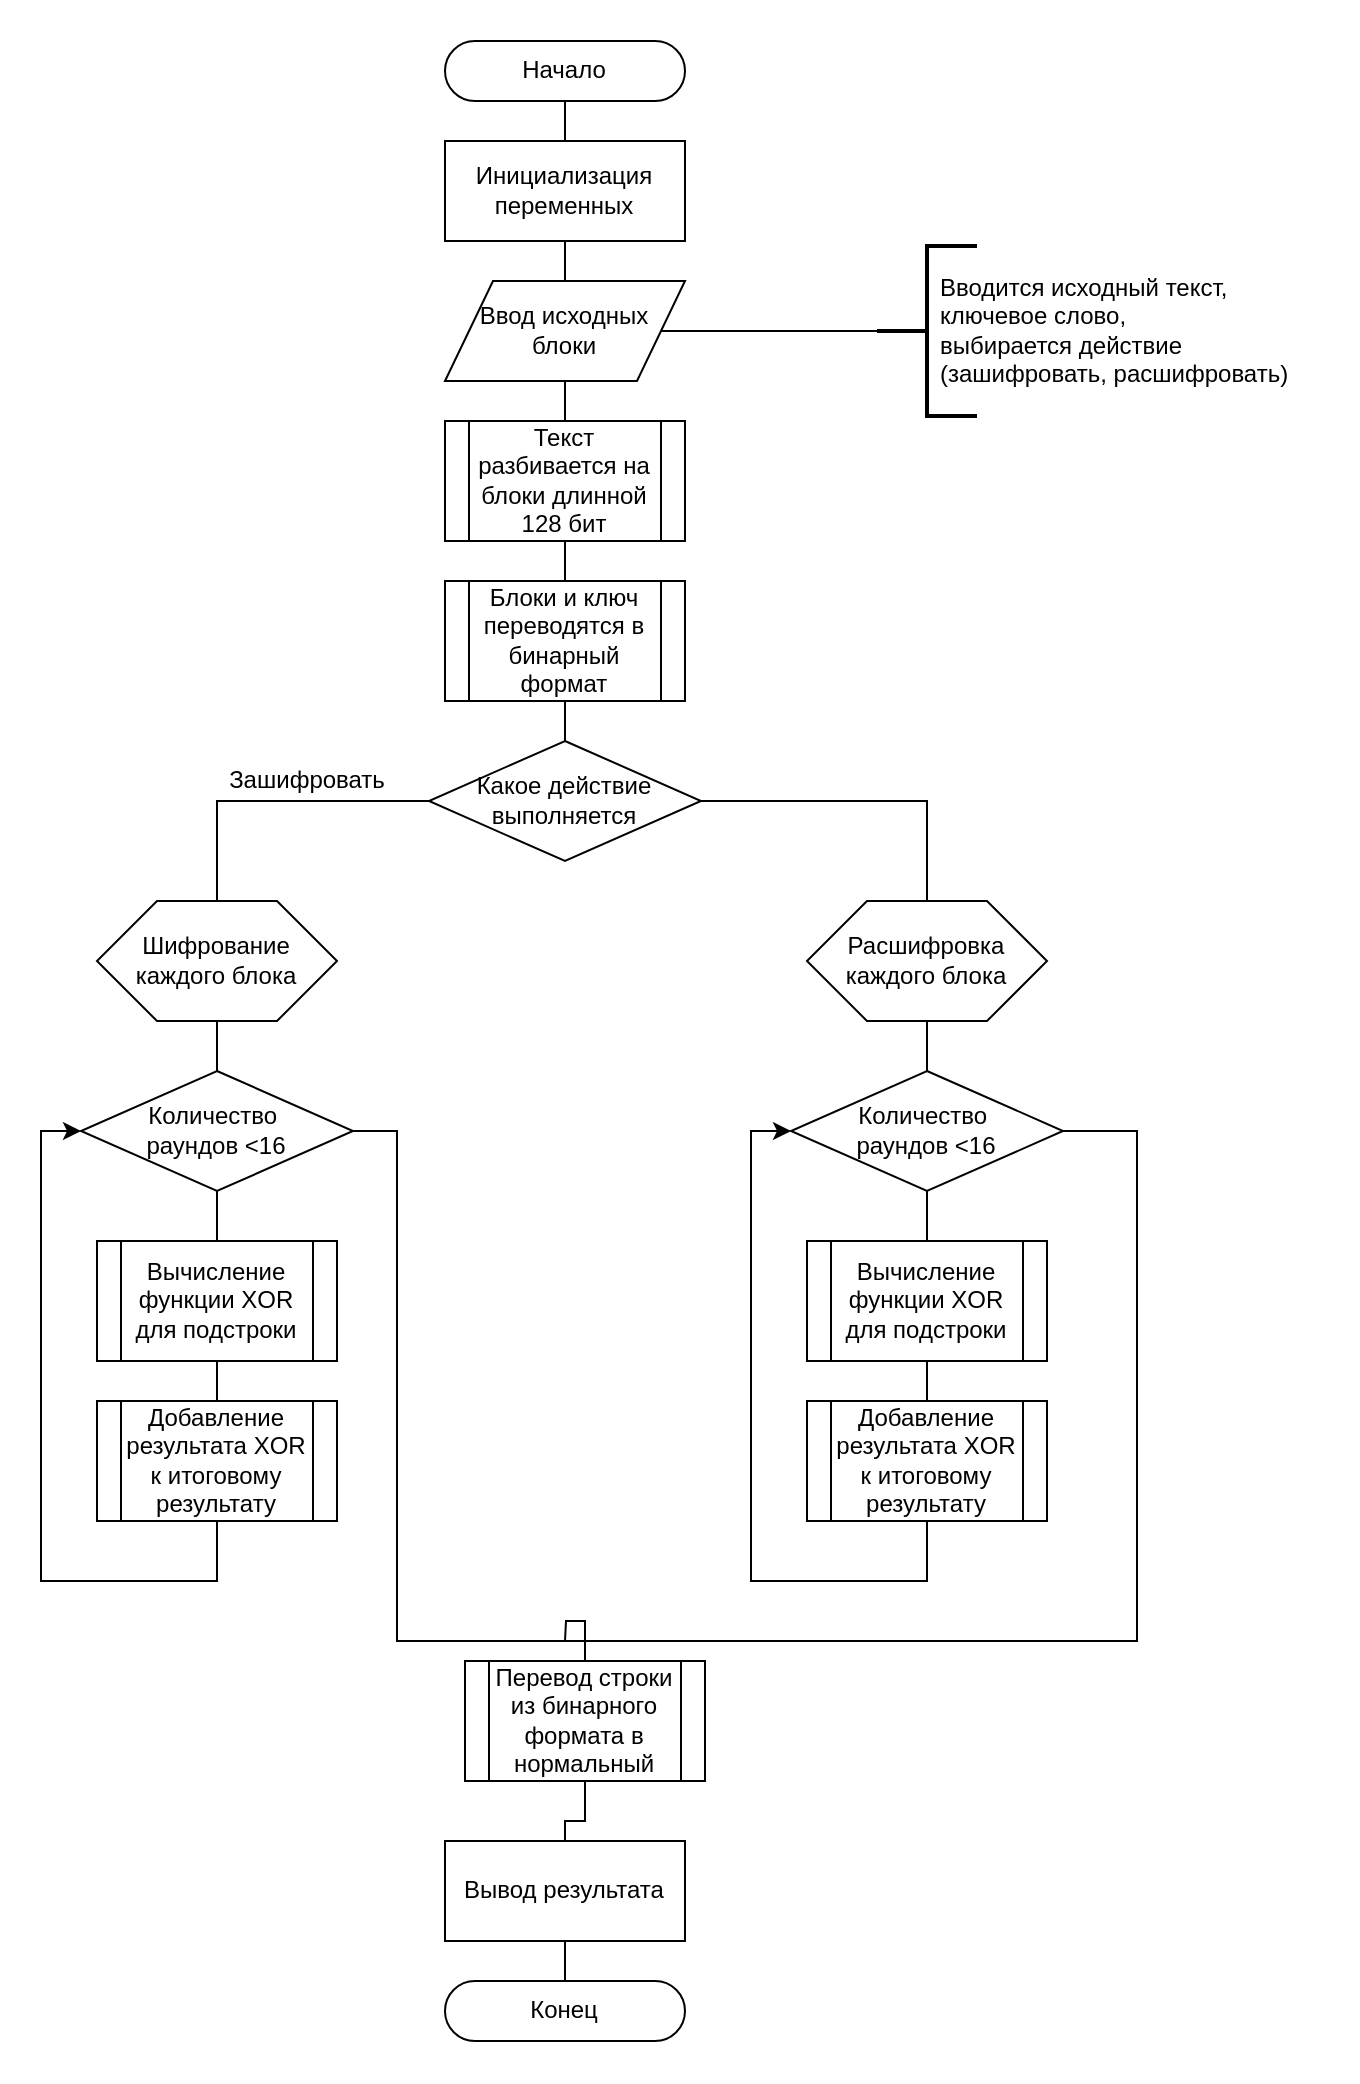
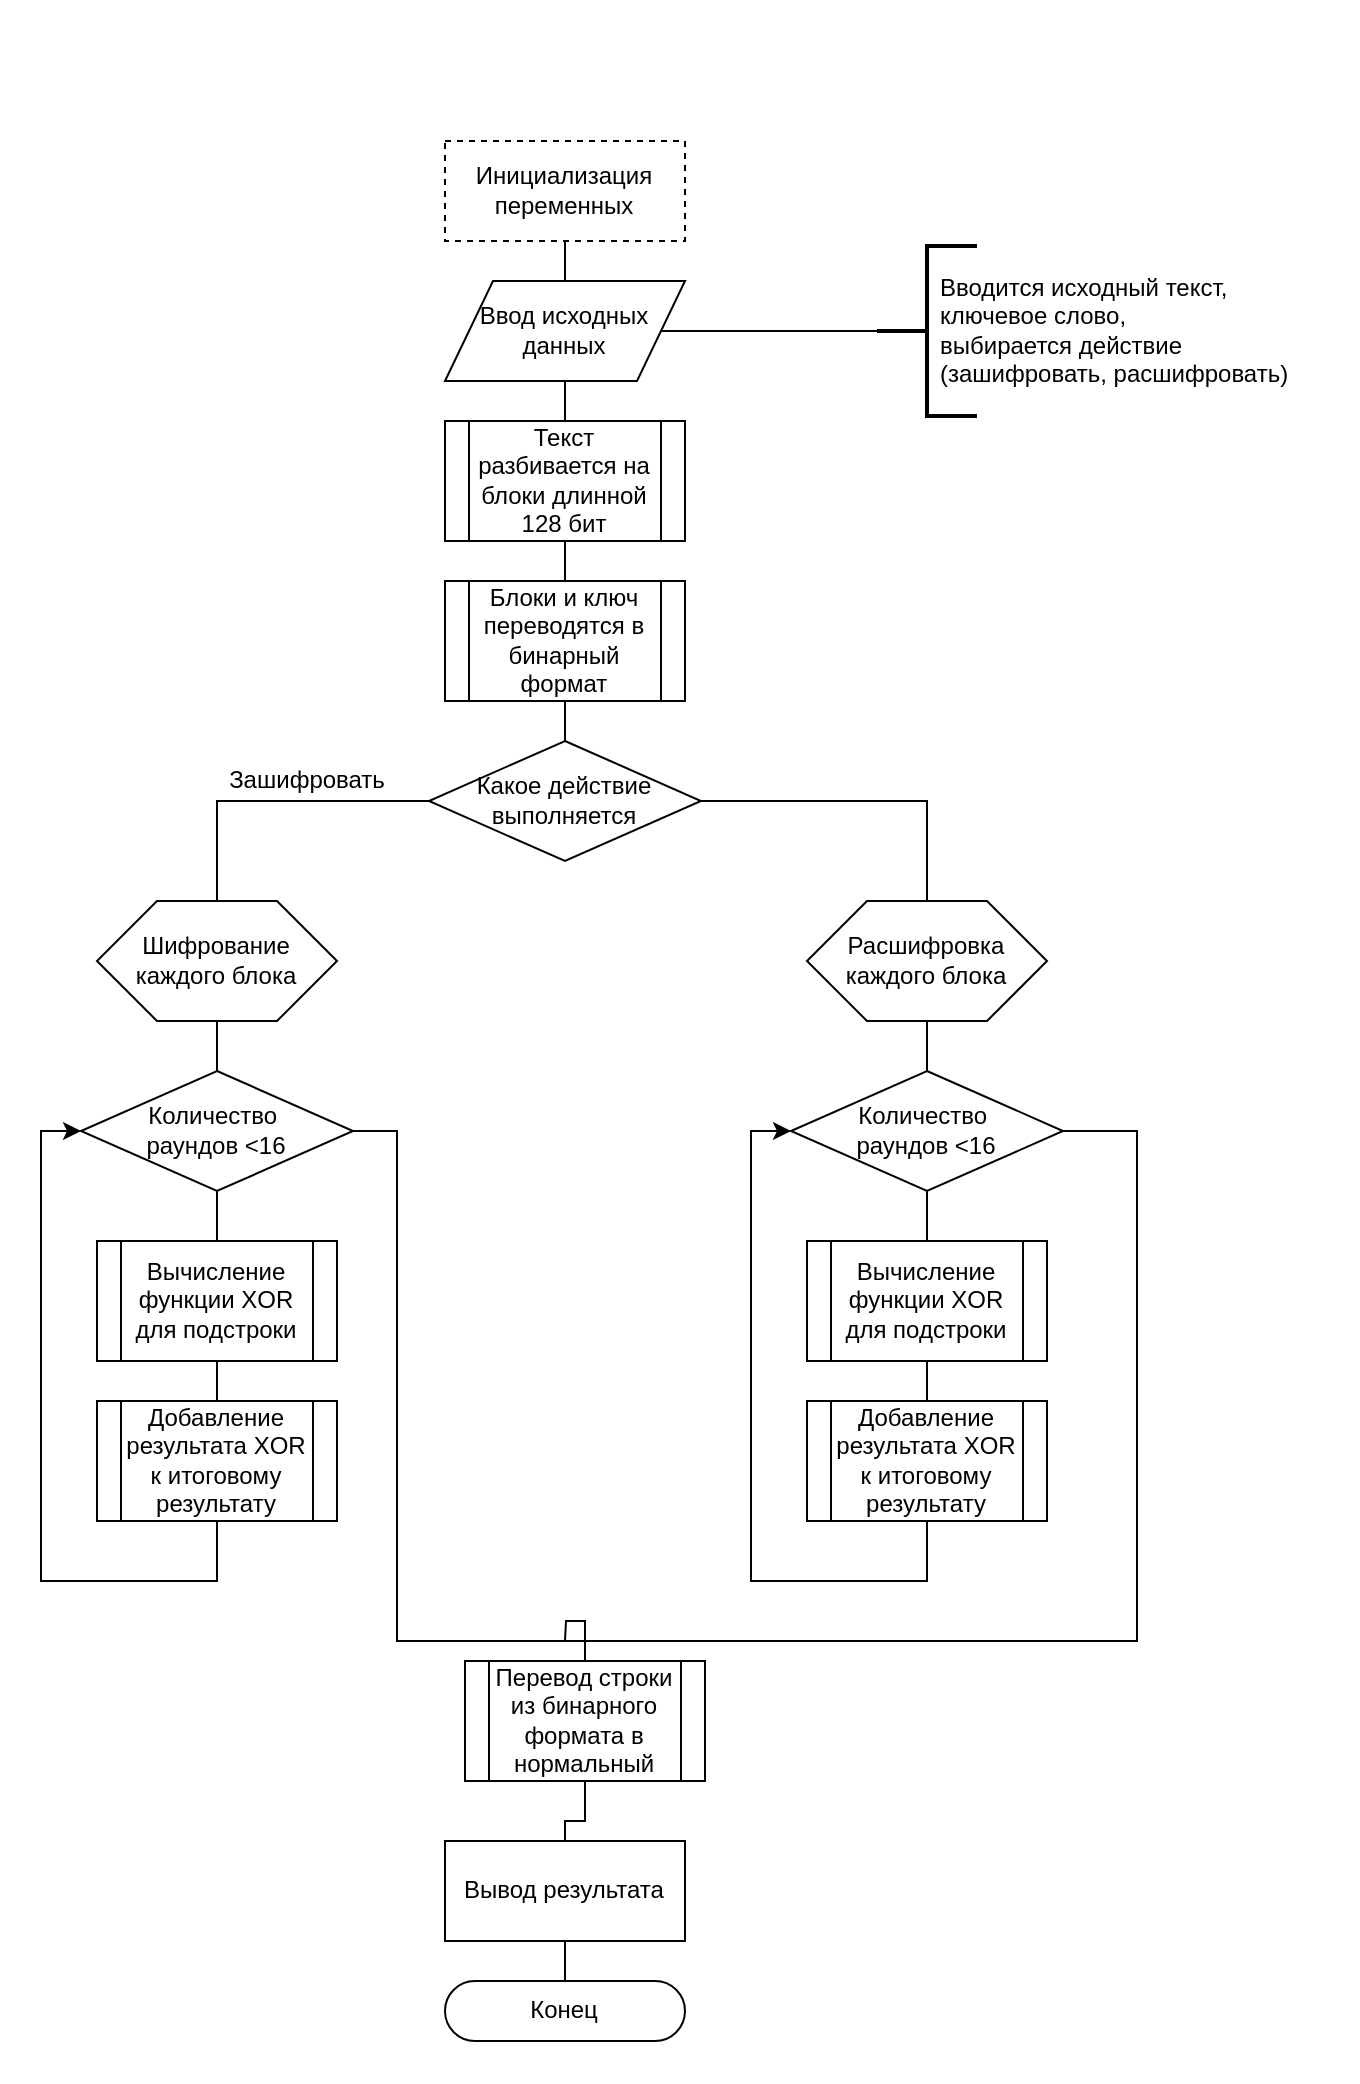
node "Начало": removed
edge "Начало" -- "Инициализация переменных": removed
node "Инициализация переменных": style solid -> dashed
node "Ввод исходных блоки": label "Ввод исходных блоки" -> "Ввод исходных данных"
